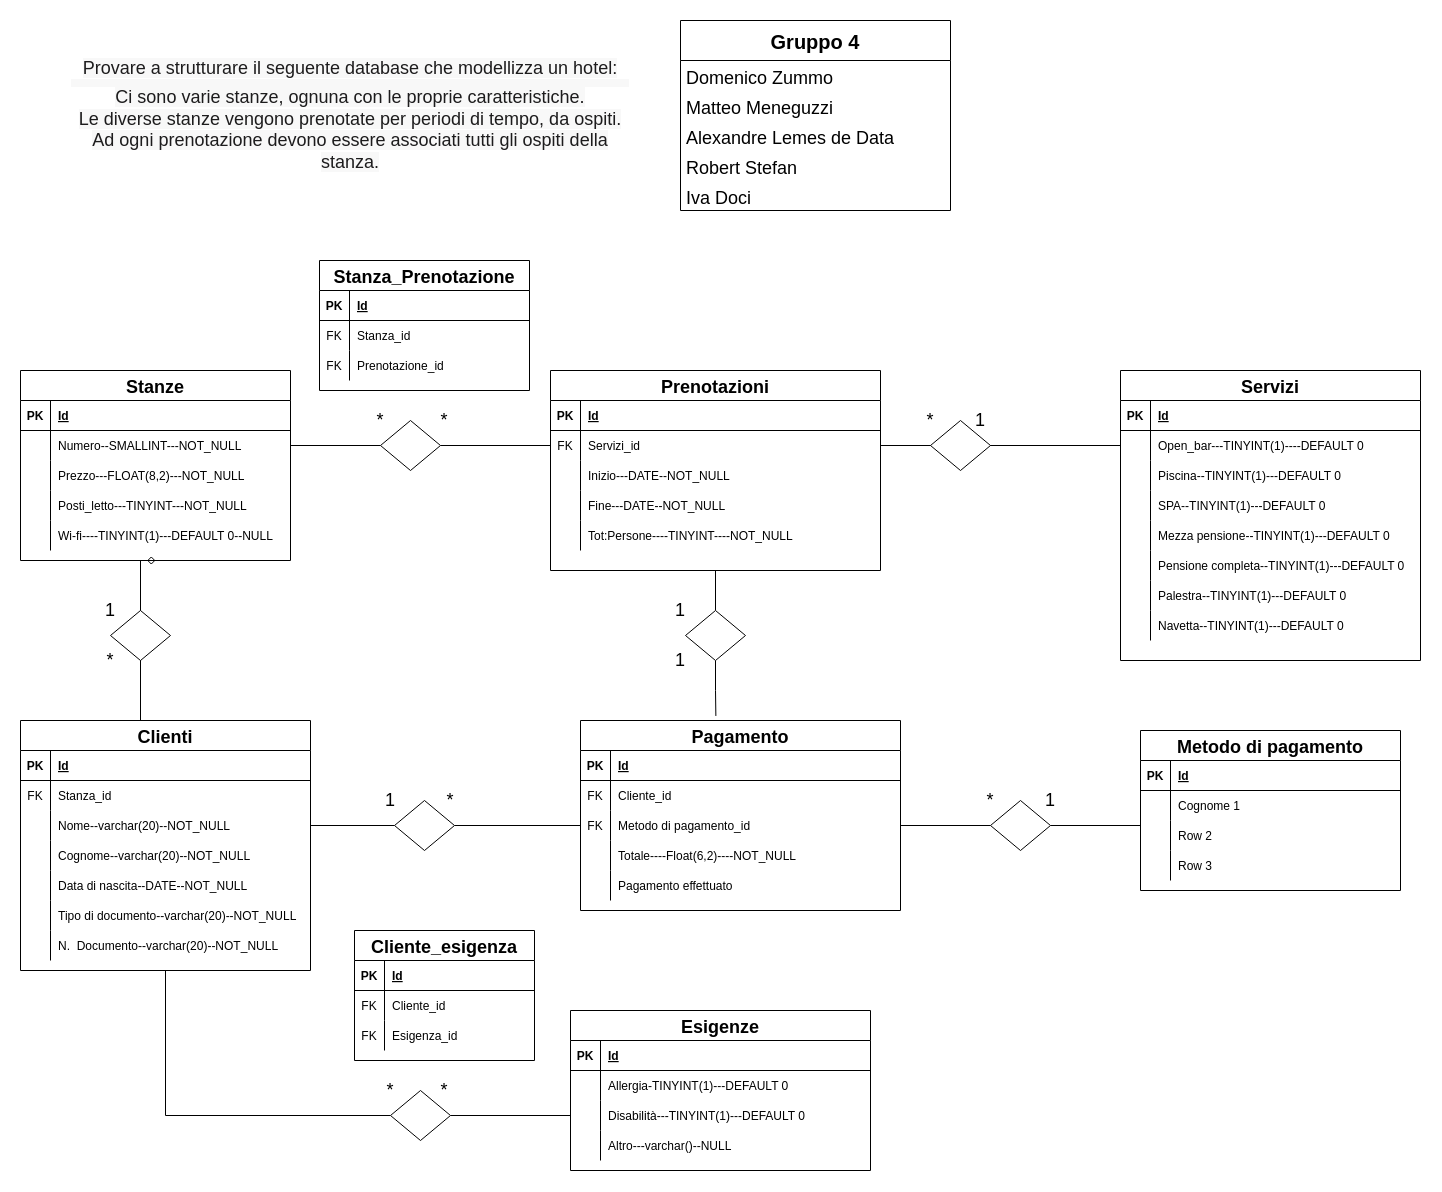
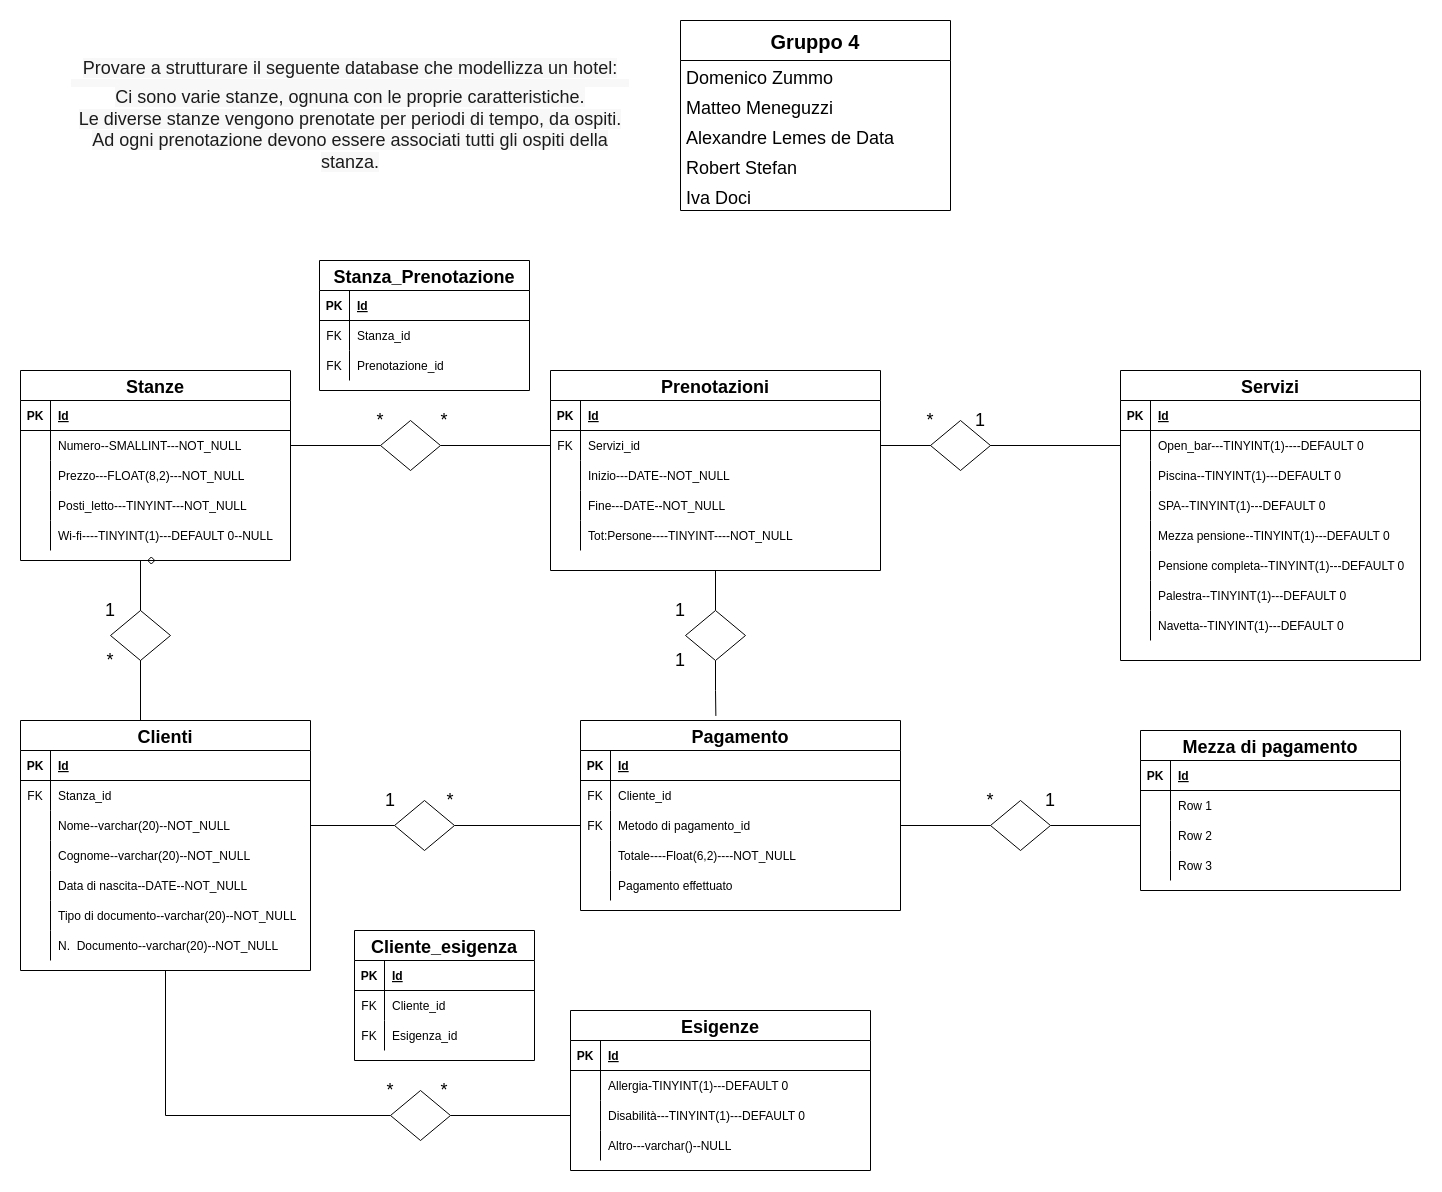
node "Metodo di pagamento": label "Metodo di pagamento" -> "Mezza di pagamento"
node "Cognome 1": label "Cognome 1" -> "Row 1"
